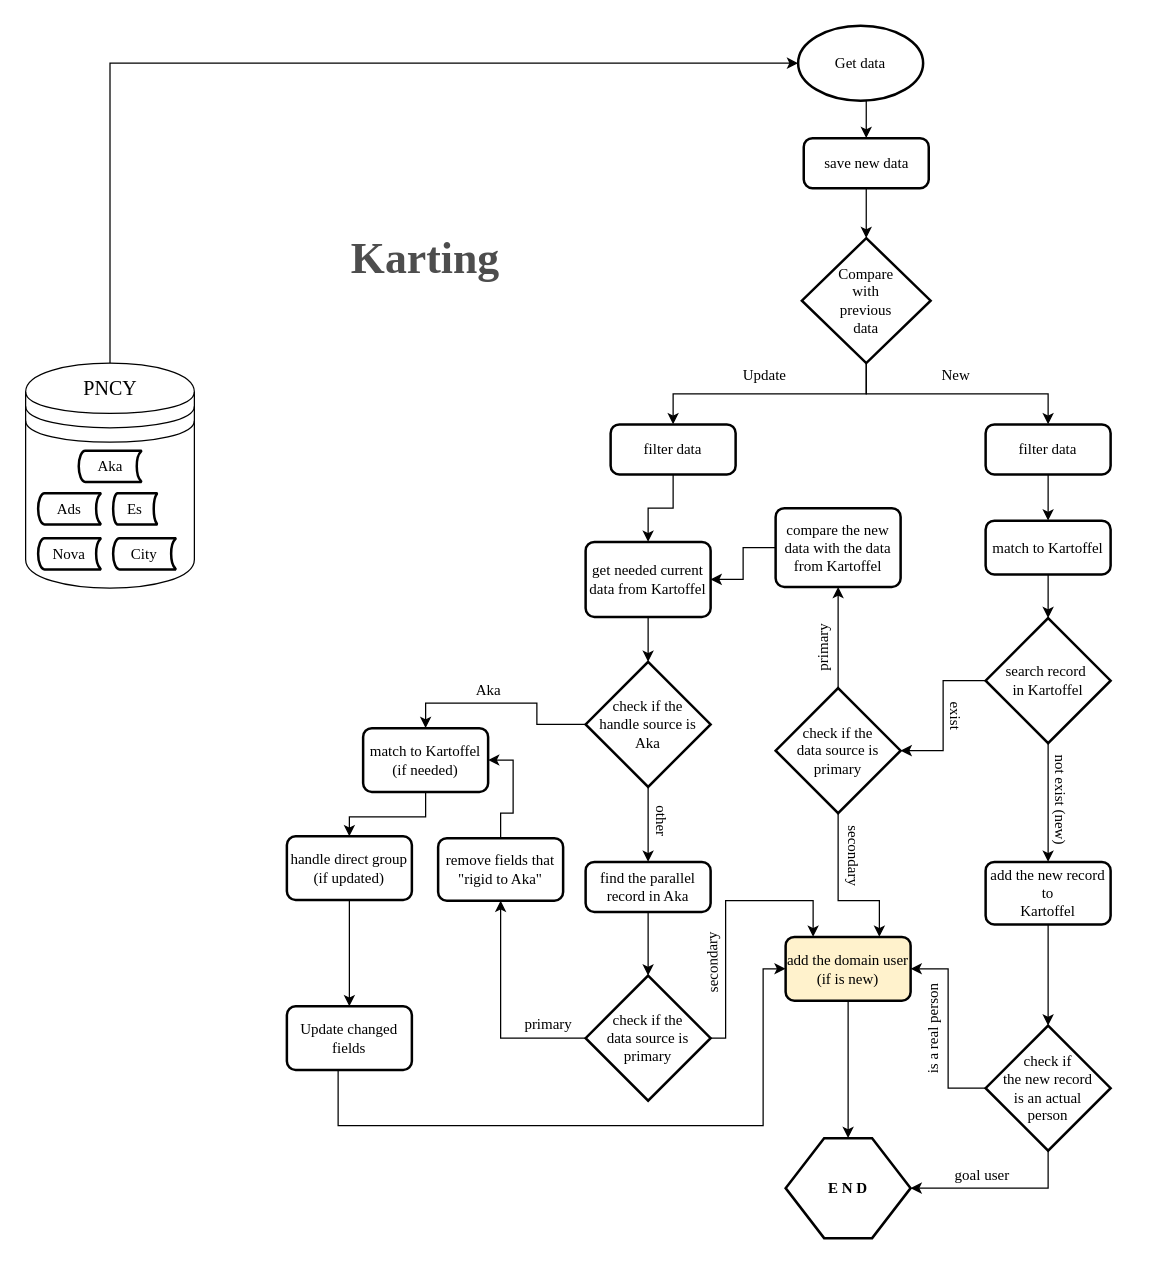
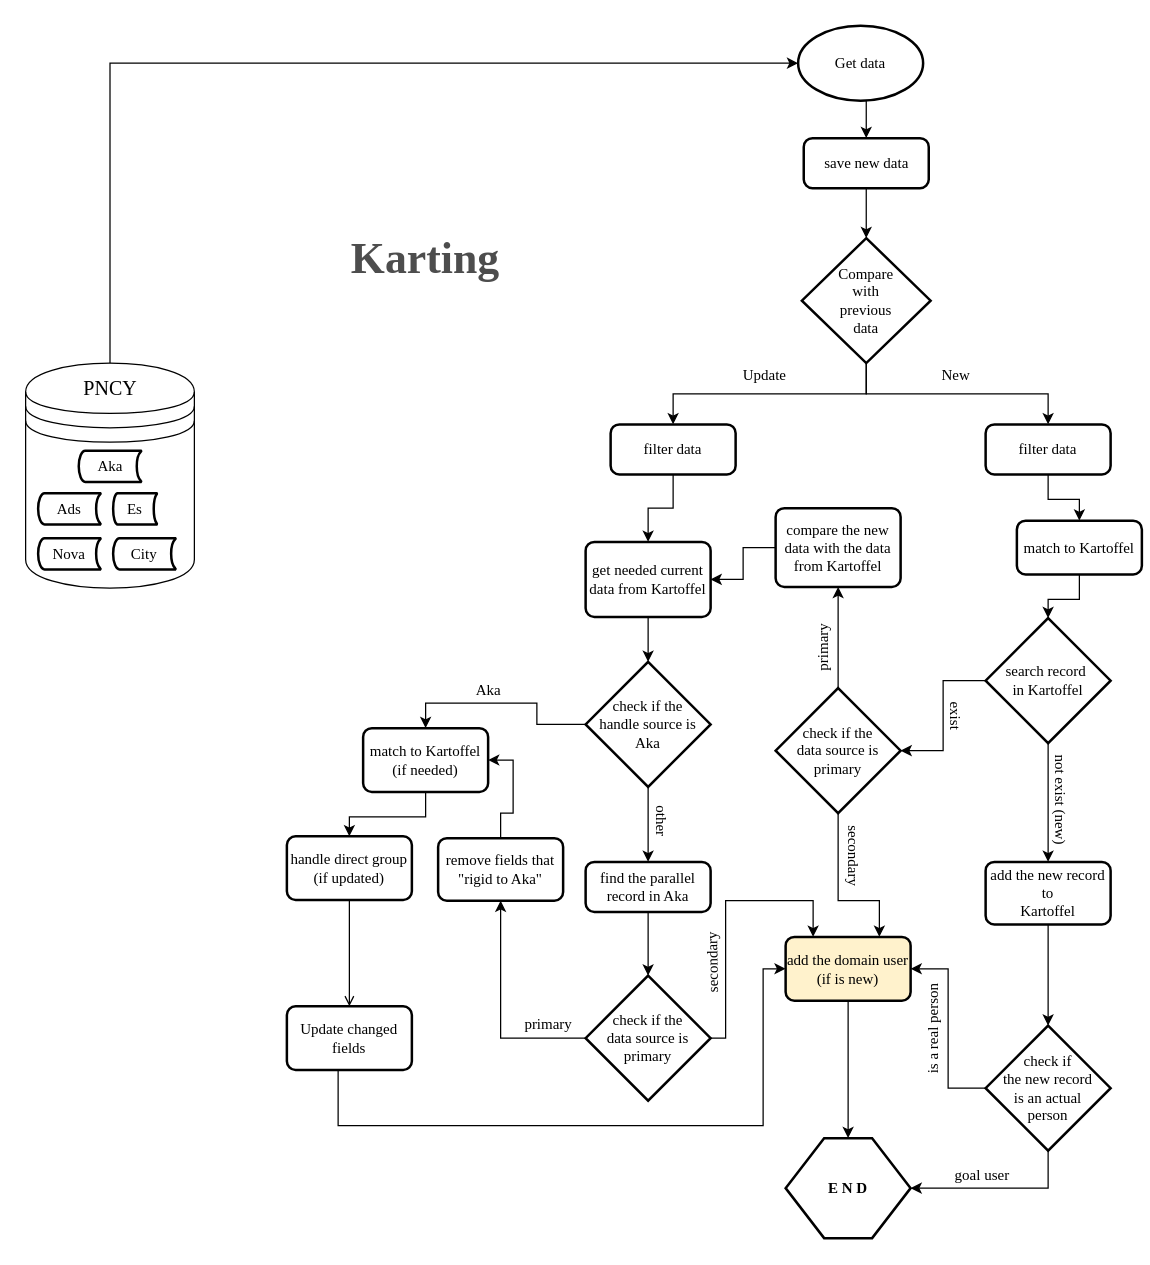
node "match to Kartoffel": moved (1048, 548) -> (1079, 548)
edge "handle direct group (if updated)" -> "Update changed fields": arrowhead classic -> open
